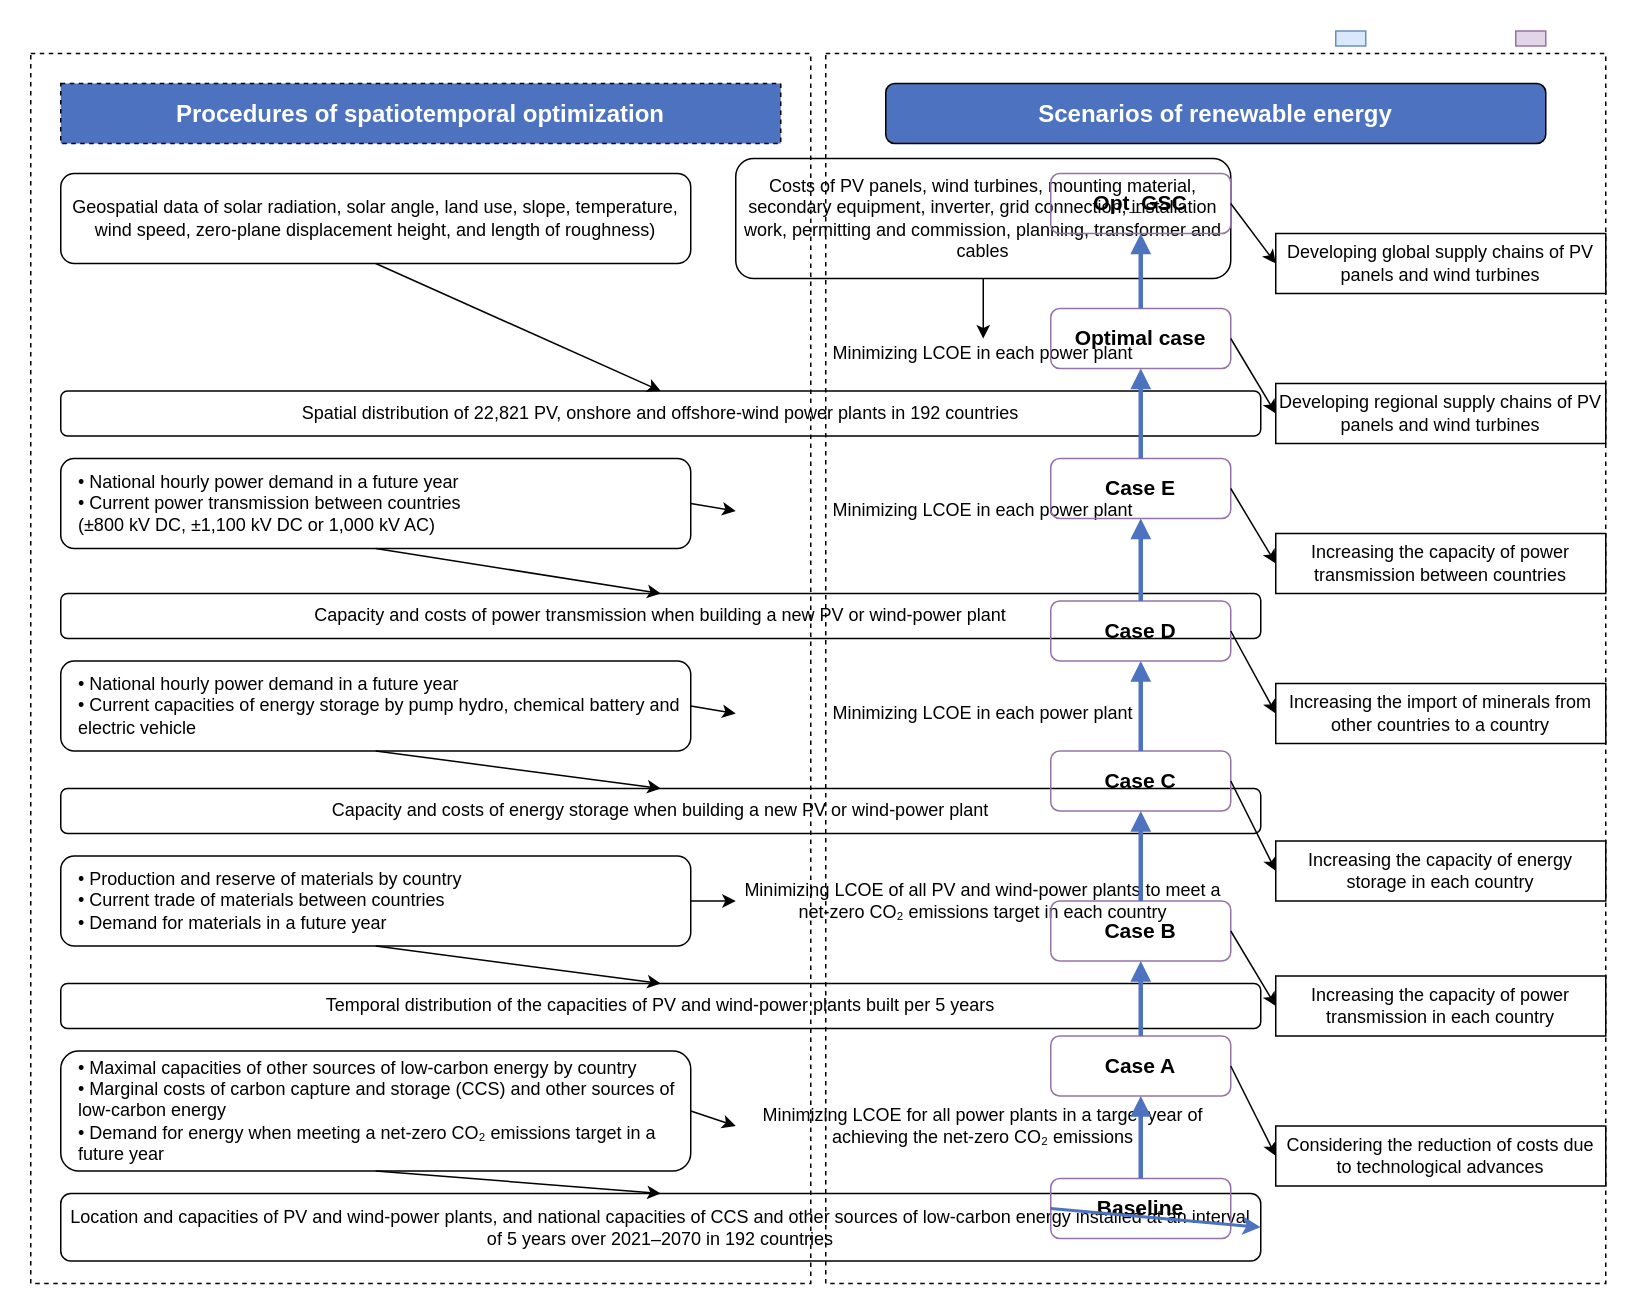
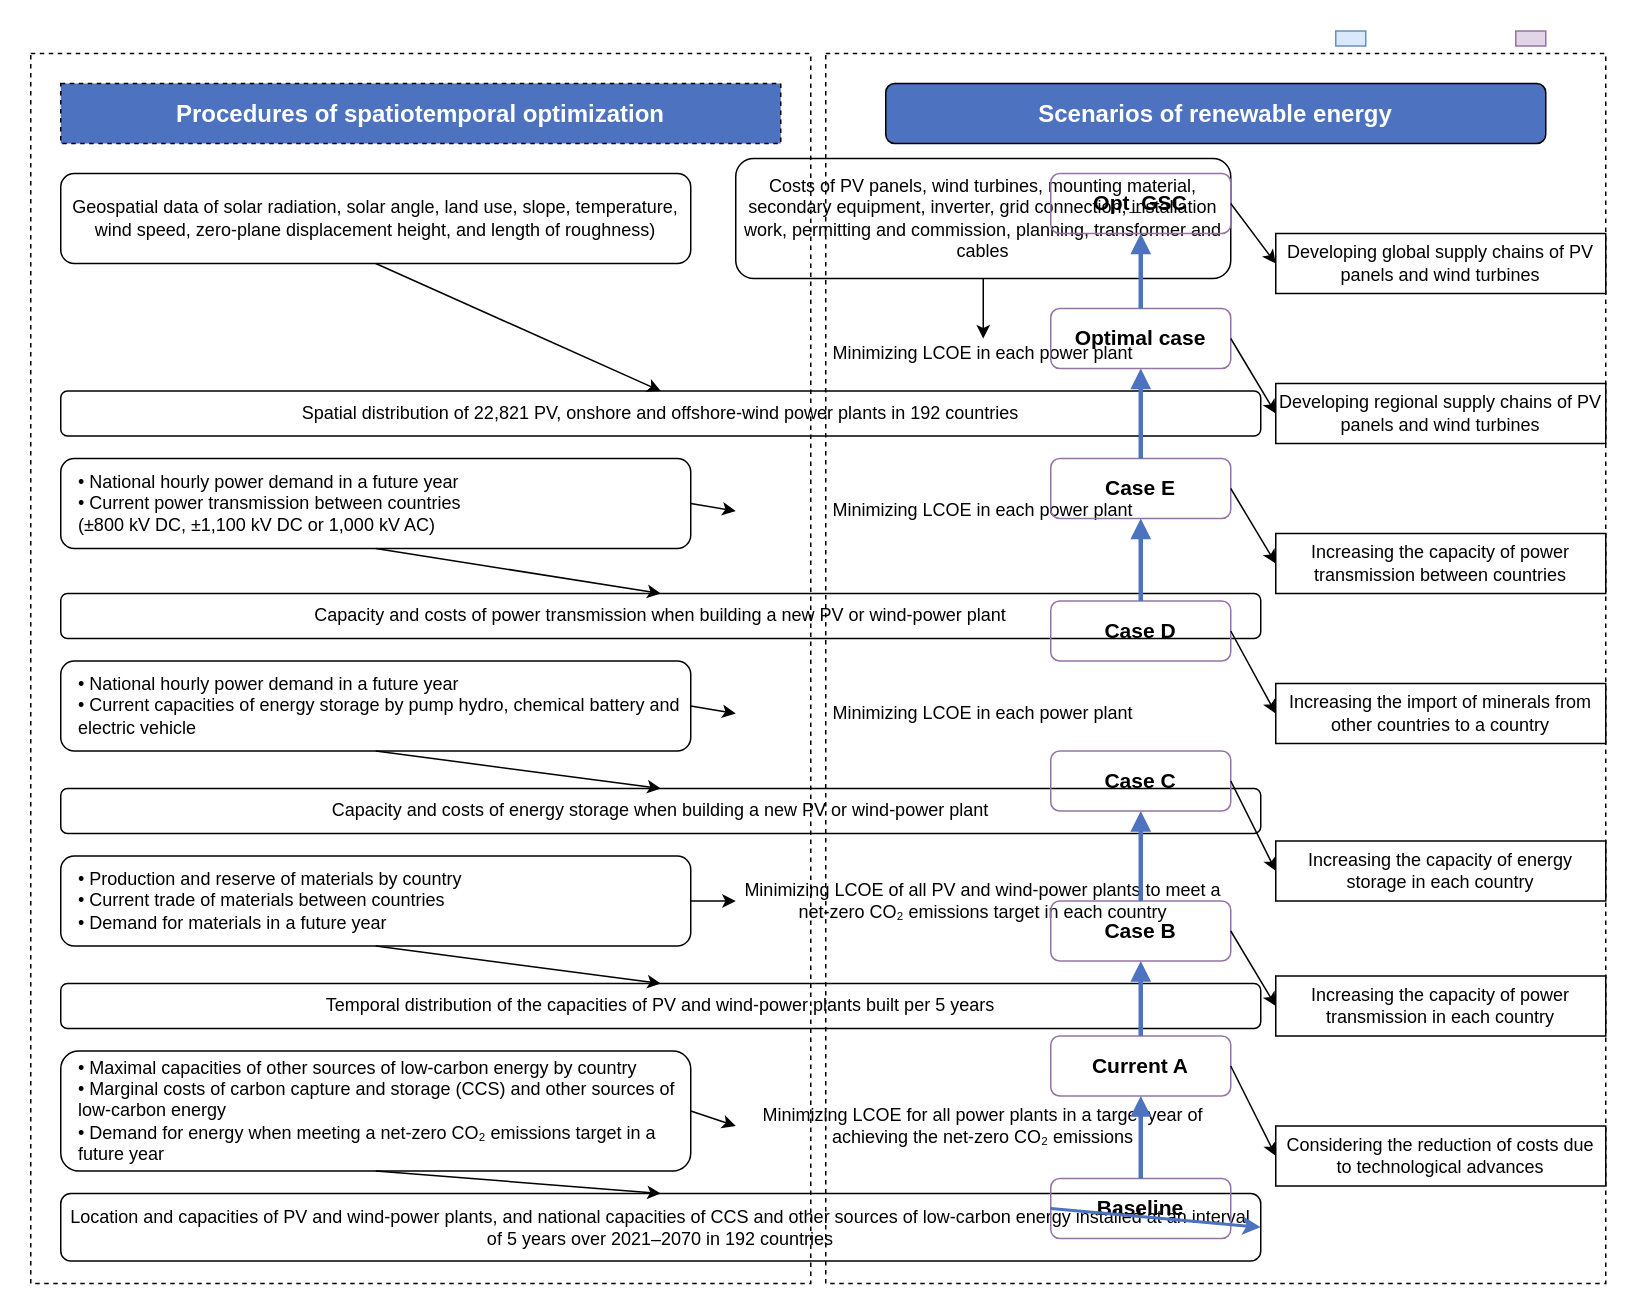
edge "Case C" -> "Case D": removed
node "Case A": label "Case A" -> "Current A"
